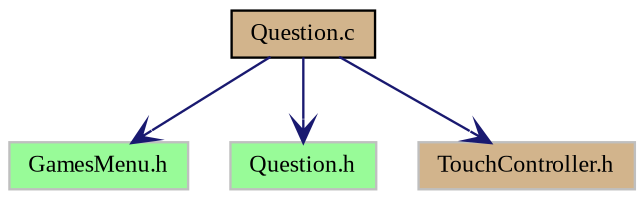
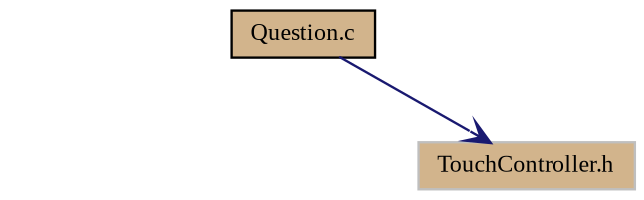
node "GamesMenu.h": removed
node "Question.h": removed
